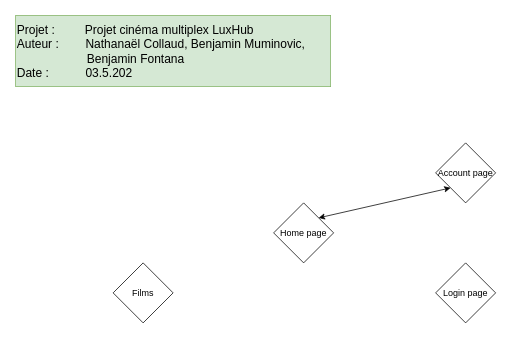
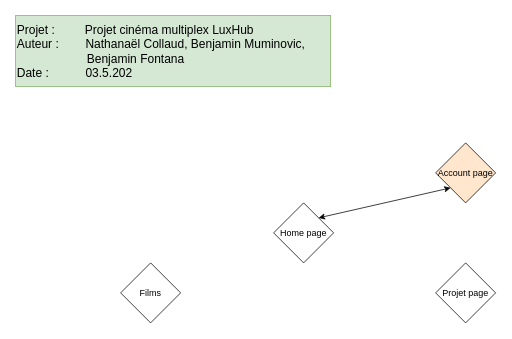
node "Account page": fillcolor #ffffff -> #ffe6cc
node "Films": moved (143, 293) -> (150, 293)
node "Login page": label "Login page" -> "Projet page"
